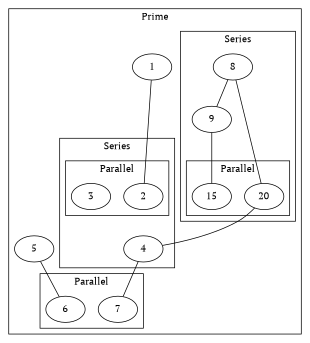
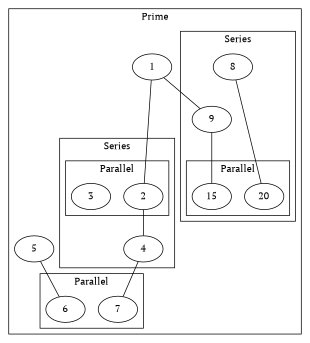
edge "8" -- "9": now "1" -- "9"
edge "20" -- "4": now "2" -- "4"
